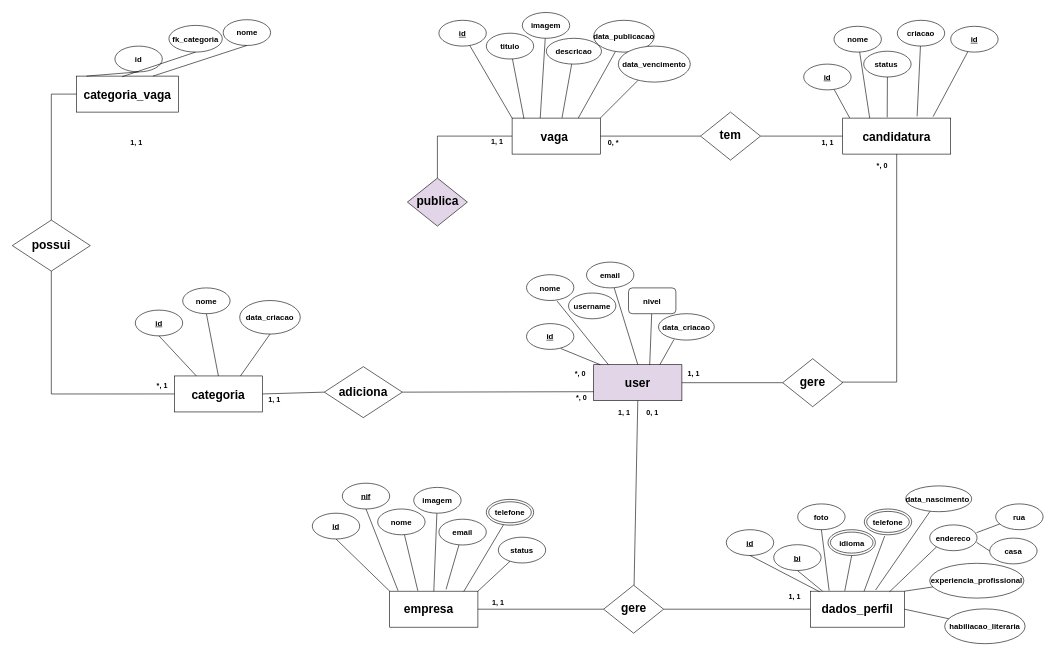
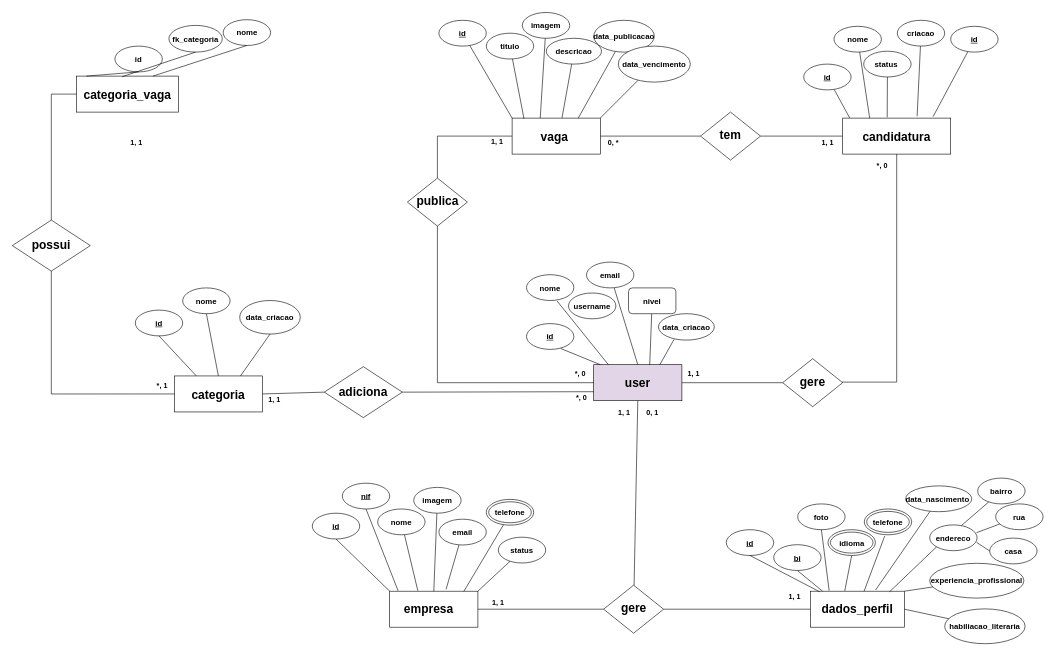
node "publica": fillcolor #e1d5e7 -> #ffffff
edge "publica" -- "user": added
node "bairro": added
edge "bairro" -- "endereco": added
